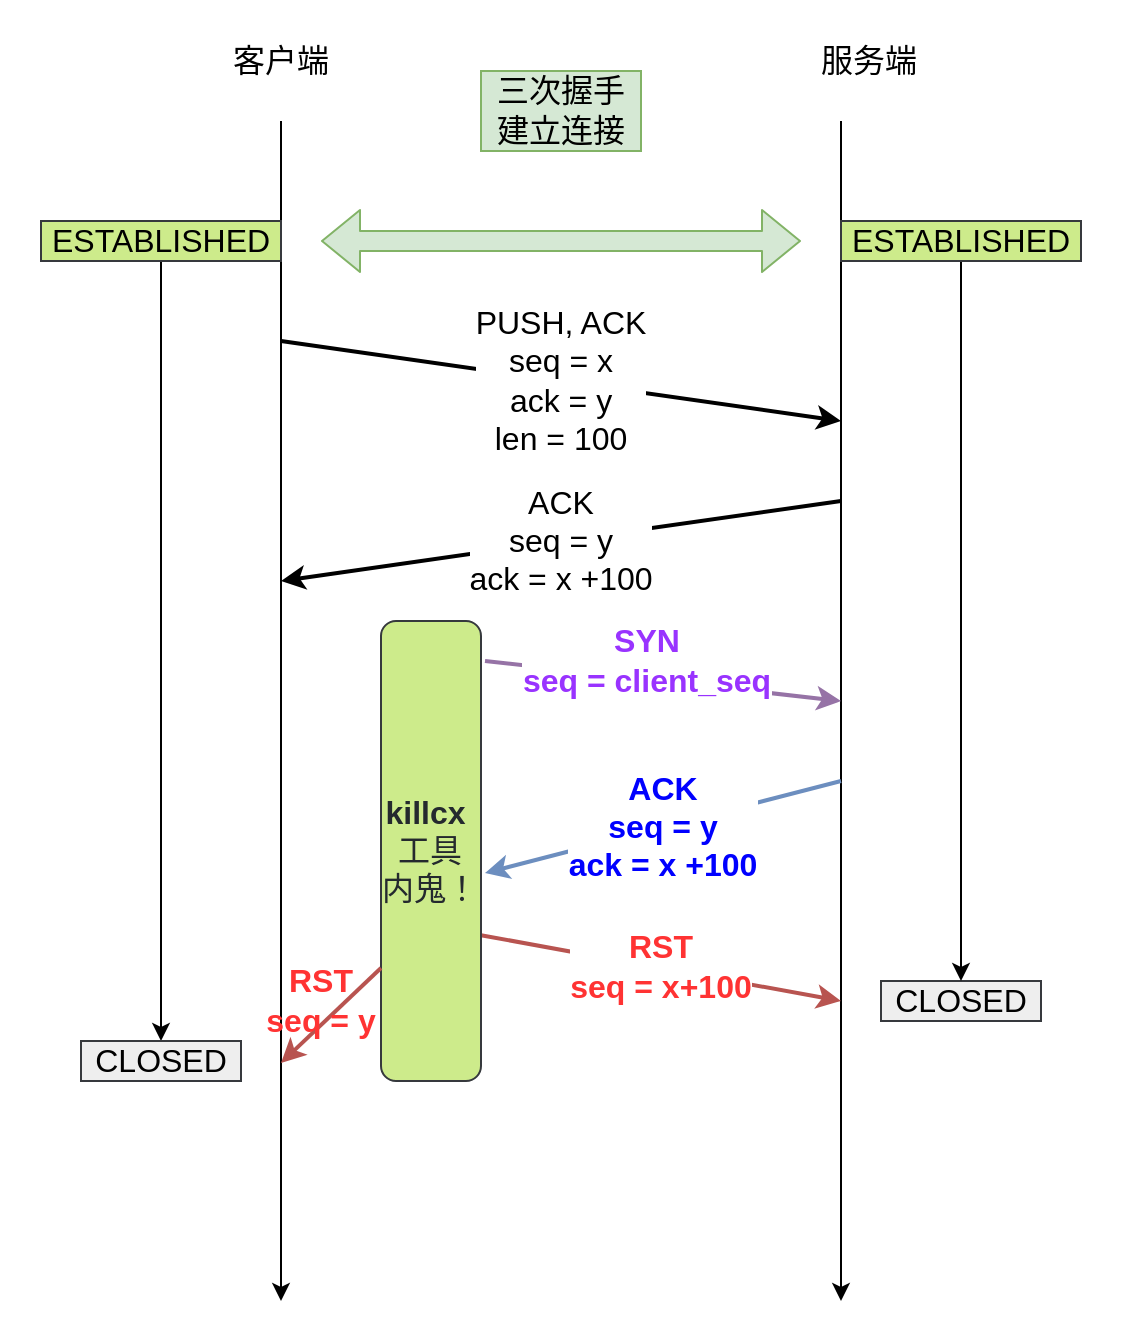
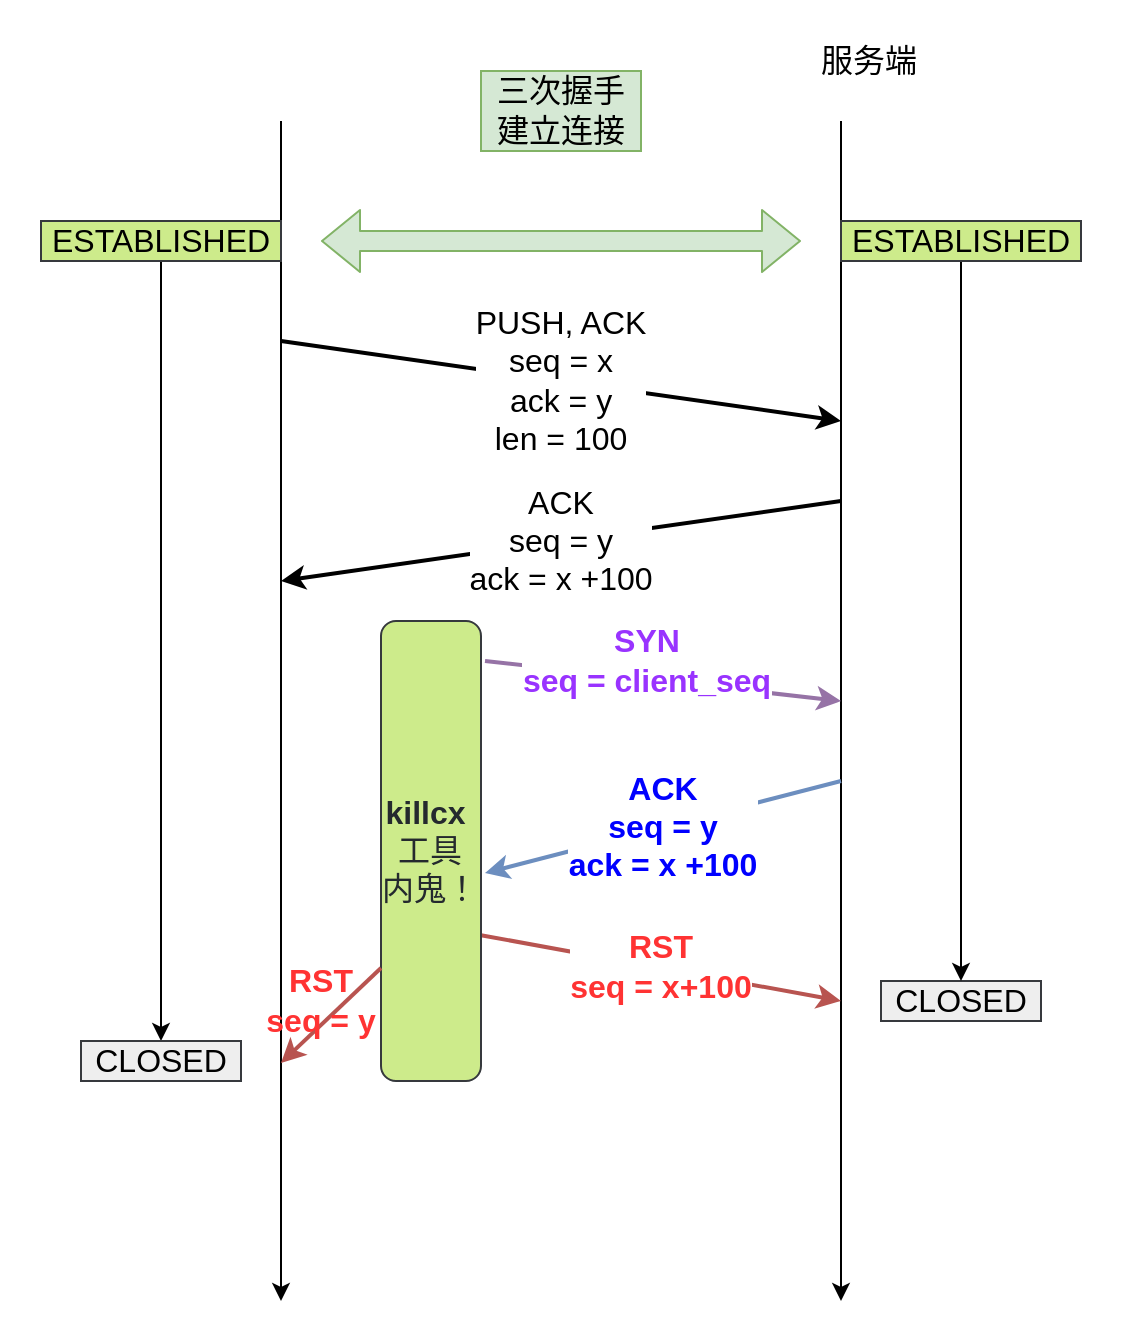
node "客户端": removed
